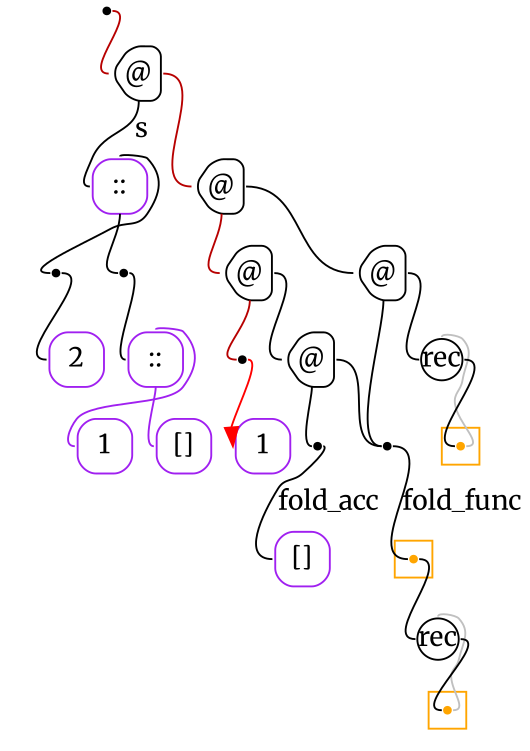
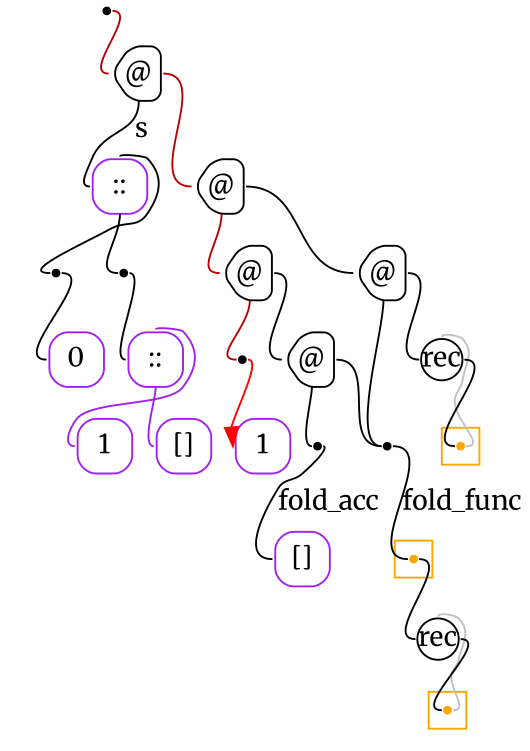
node "2": label "2" -> "0"
